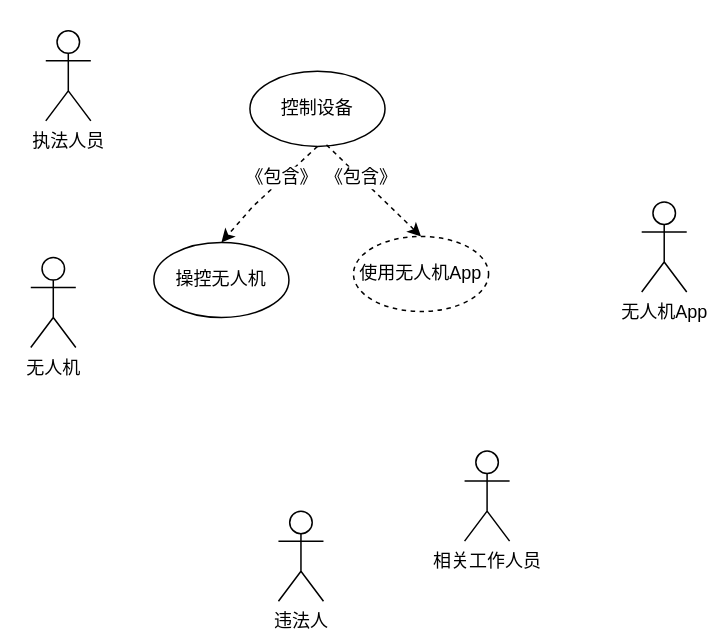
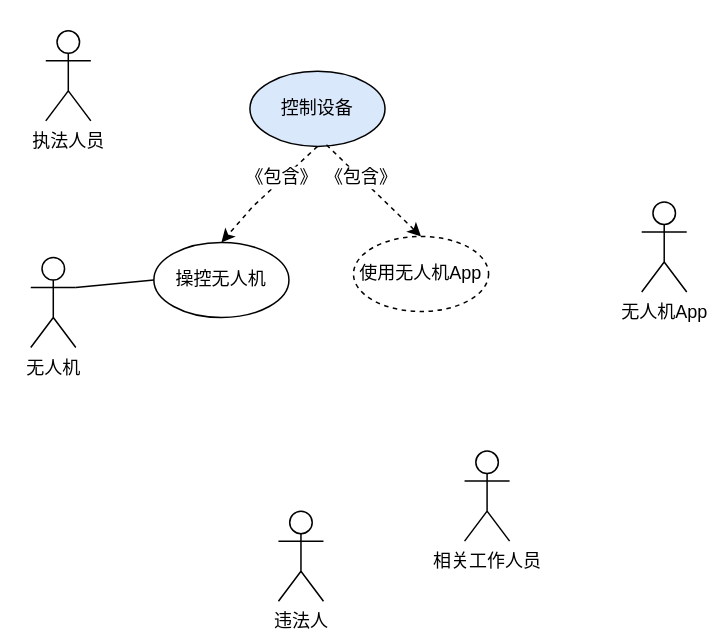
node "控制设备": fillcolor #ffffff -> #dae8fc
edge "操控无人机" -- "无人机": added
